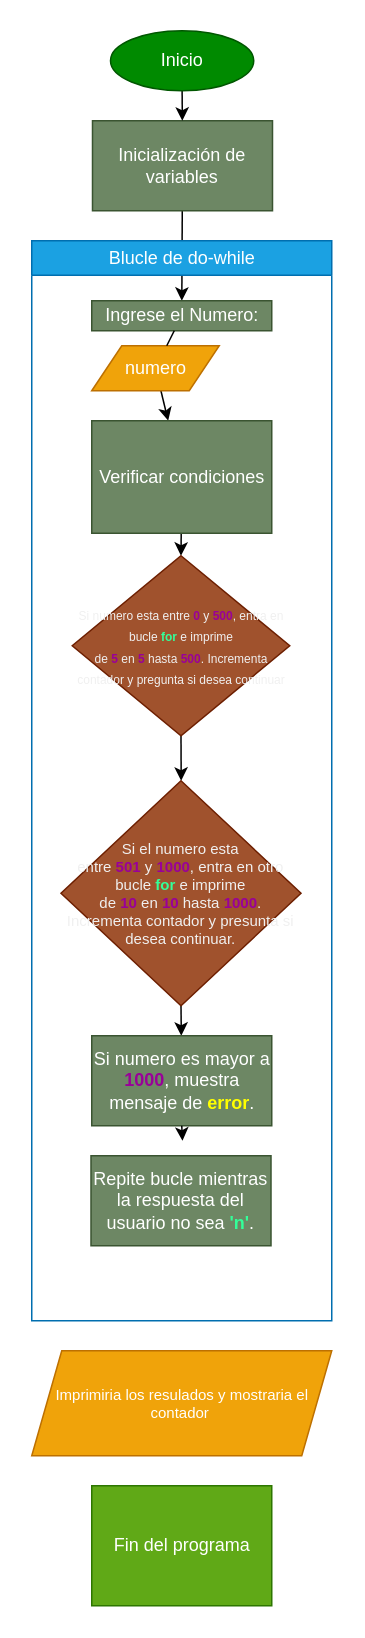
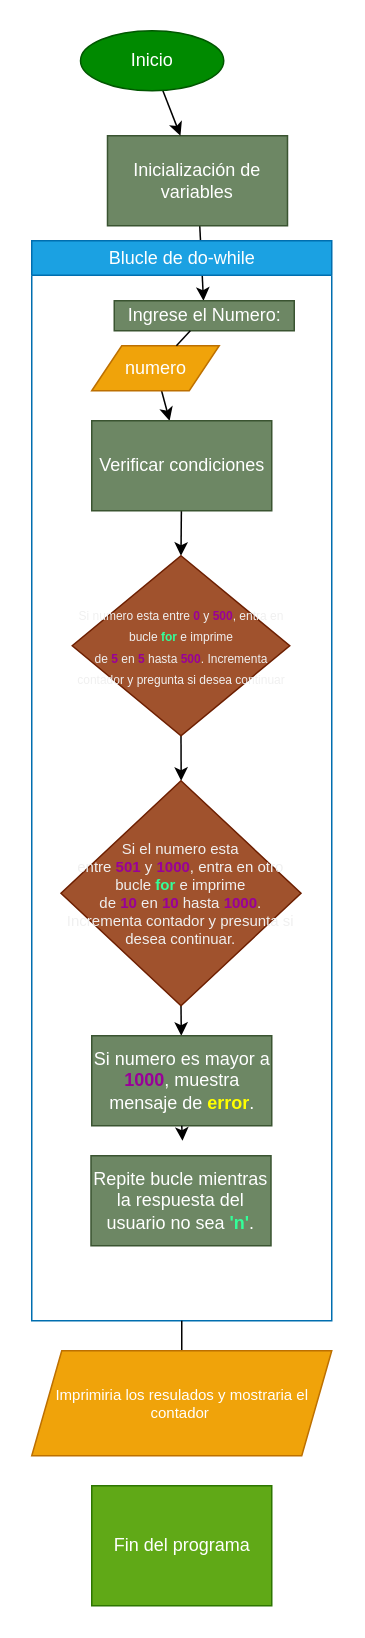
node "Inicio": moved (182, 61) -> (152, 61)
node "Inicialización de variables": moved (182, 166) -> (197, 181)
node "Ingrese el Numero:": moved (182, 316) -> (204, 316)
node "Verificar condiciones": size 180x113 -> 180x90
edge "Blucle de do-while" -- "Imprimiria los resulados y mostraria el contador": added
